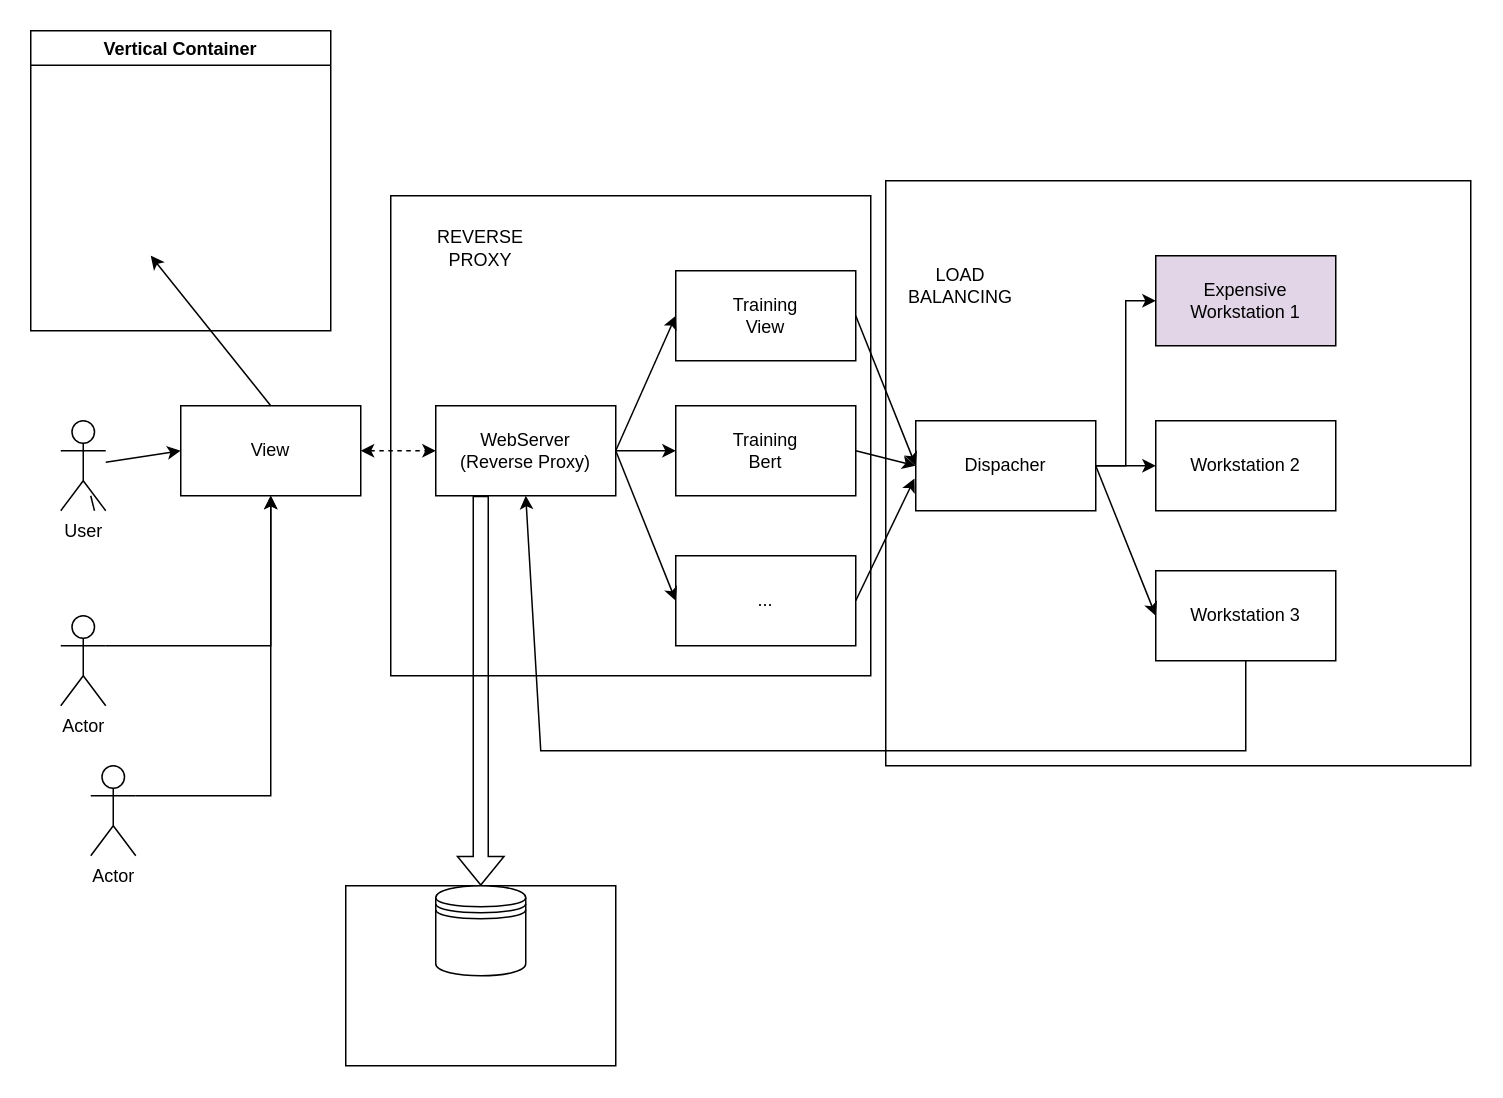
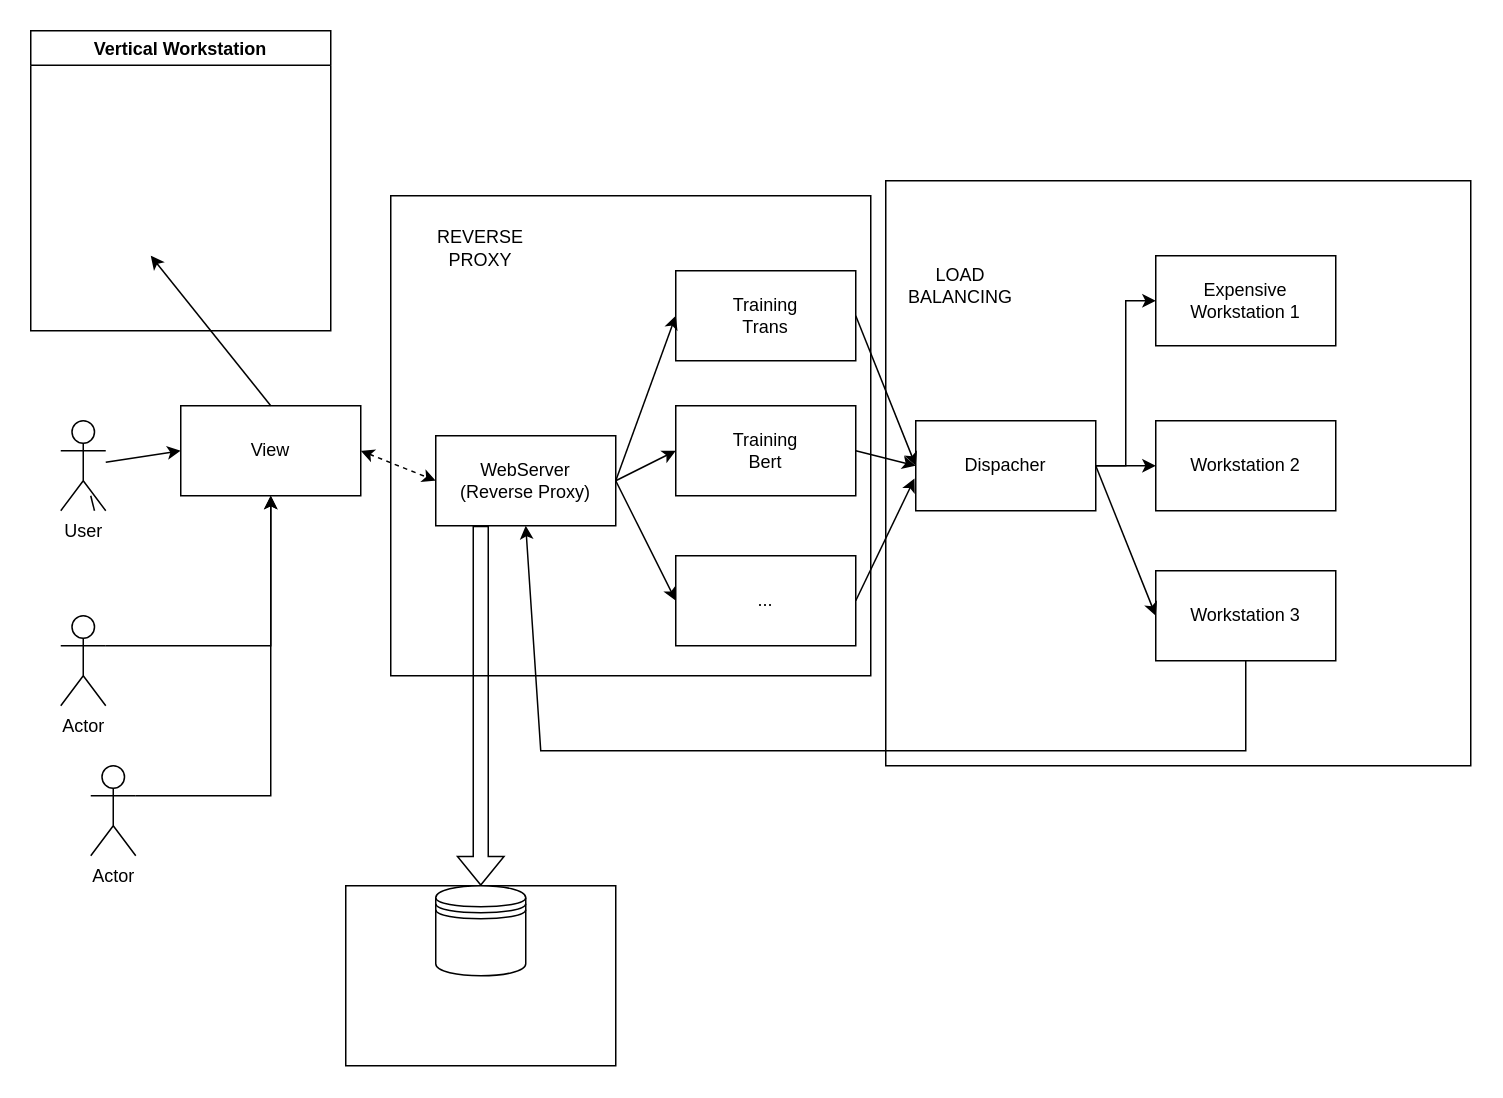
node "Vertical Container": label "Vertical Container" -> "Vertical Workstation"
node "Expensive Workstation 1": fillcolor #e1d5e7 -> #ffffff
node "Training View": label "Training View" -> "Training Trans"
node "WebServer (Reverse Proxy)": moved (526, 451) -> (526, 481)
